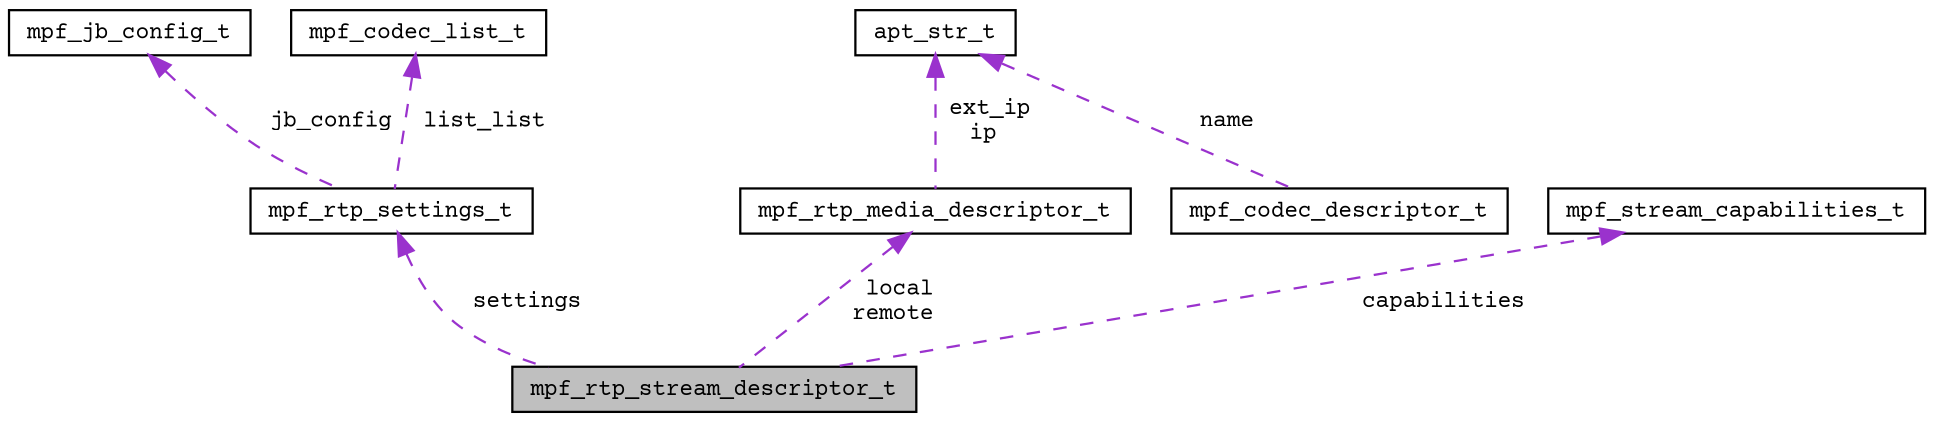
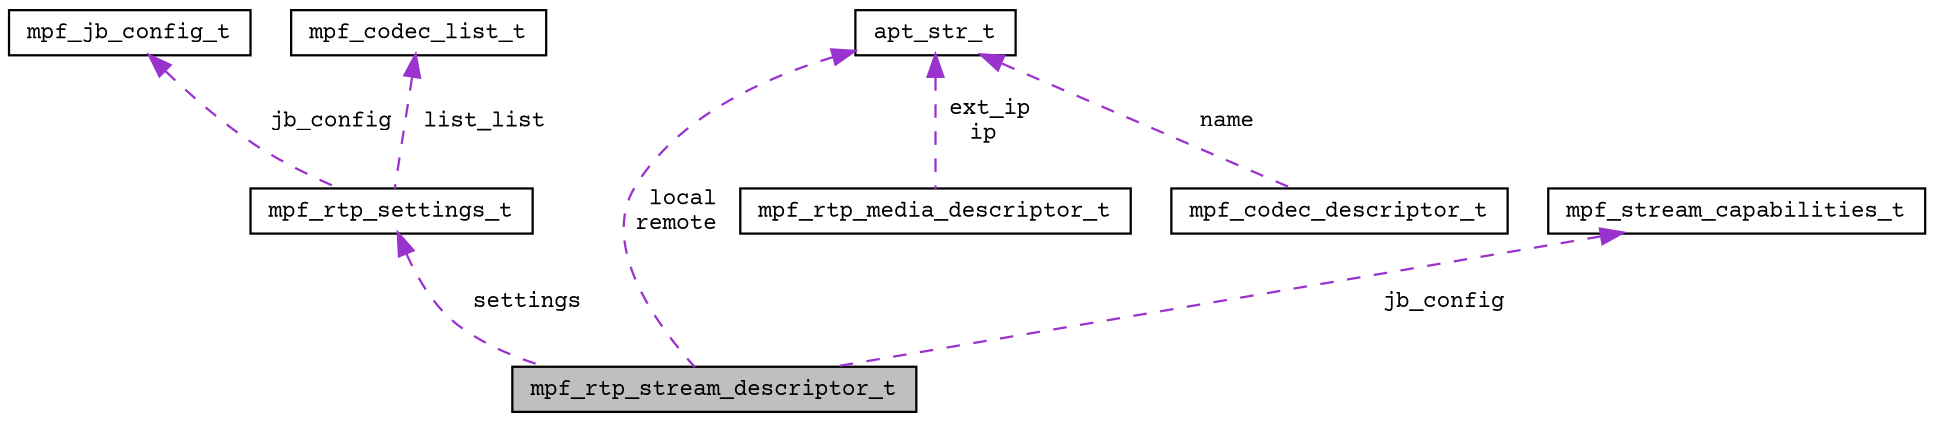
edge "mpf_rtp_stream_descriptor_t" -> "mpf_stream_capabilities_t": label " capabilities" -> " jb_config"
edge "mpf_rtp_stream_descriptor_t" -> "mpf_rtp_media_descriptor_t": now "mpf_rtp_stream_descriptor_t" -> "apt_str_t"
